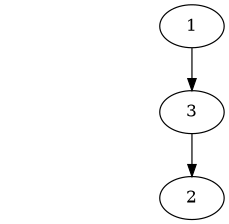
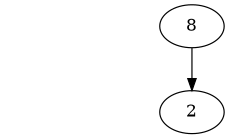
node "1": removed
node "3": label "3" -> "8"
